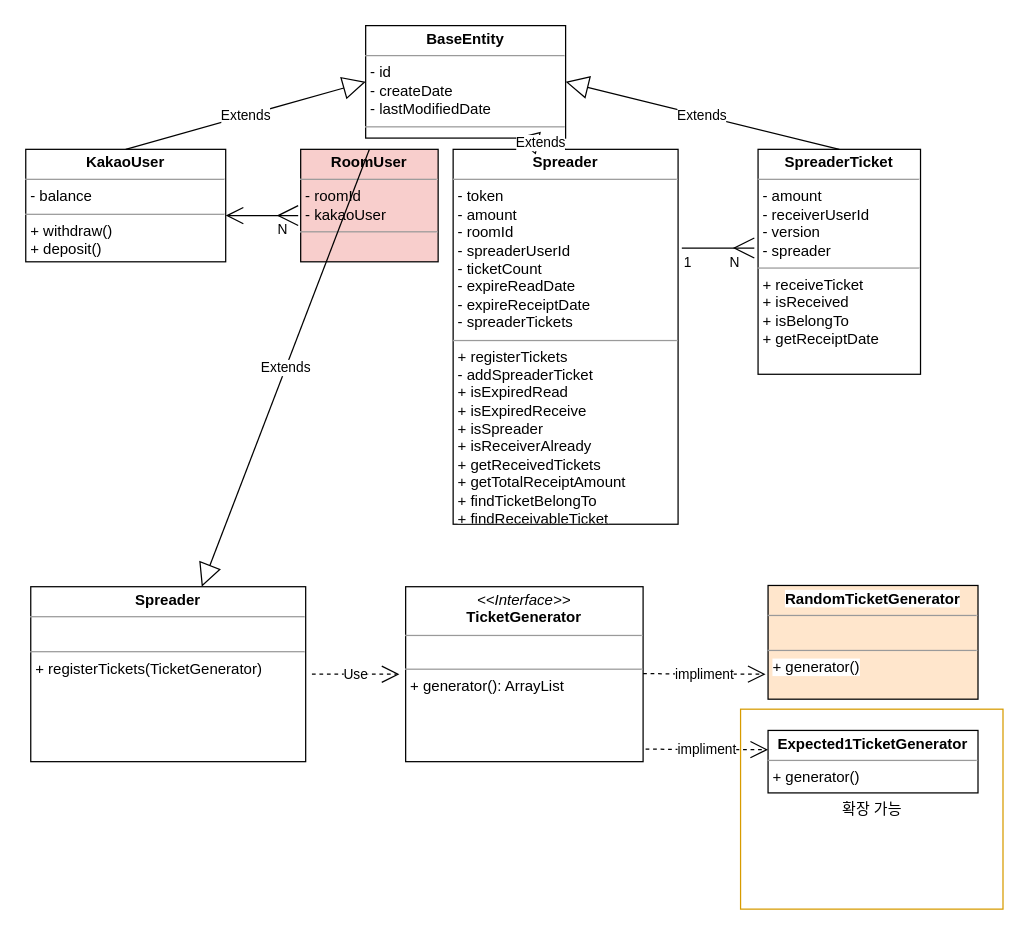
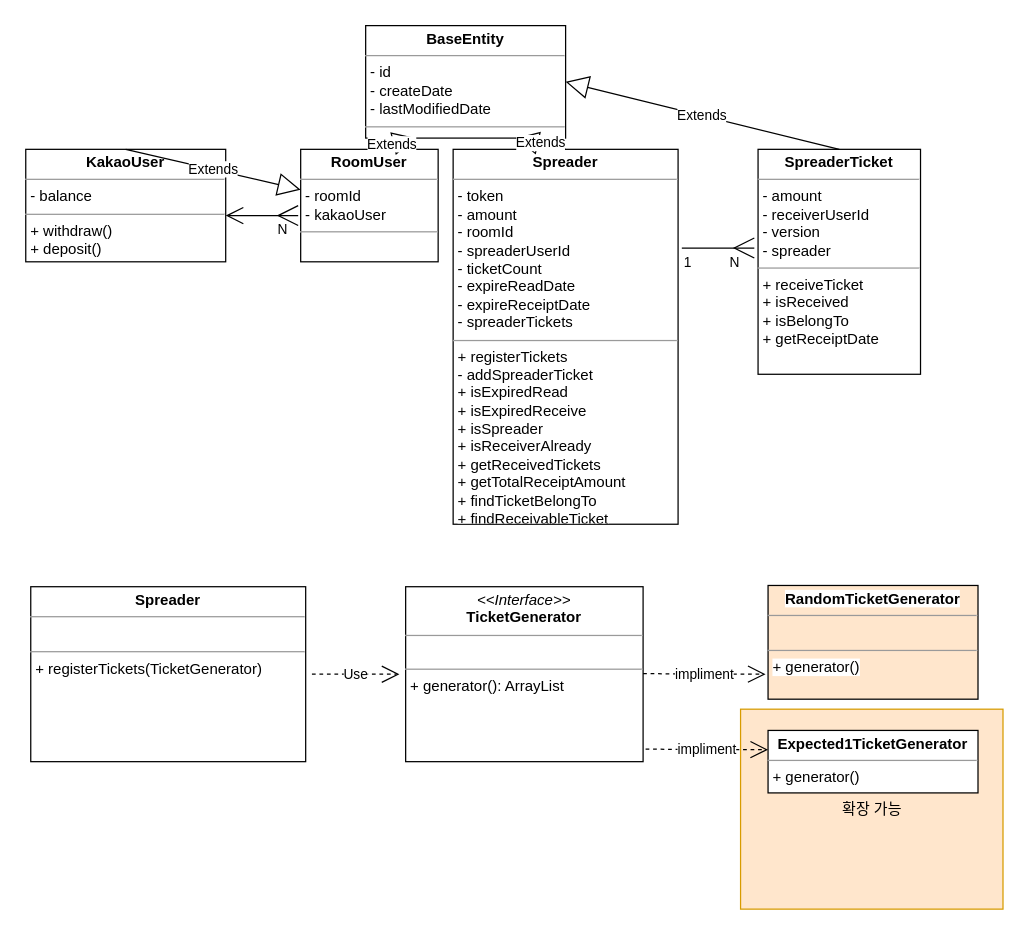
edge "KakaoUser - balance + withdraw() + deposit()" -> "BaseEntity - id - createDate - lastModifiedDate": now "KakaoUser - balance + withdraw() + deposit()" -> "RoomUser - roomId - kakaoUser"
node "RoomUser - roomId - kakaoUser": fillcolor #f8cecc -> #ffffff
edge "RoomUser - roomId - kakaoUser" -> "Spreader + registerTickets(TicketGenerator)": now "RoomUser - roomId - kakaoUser" -> "BaseEntity - id - createDate - lastModifiedDate"
node "확장 가능": fillcolor #ffffff -> #ffe6cc
